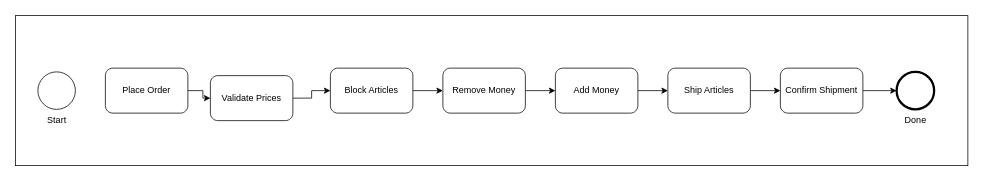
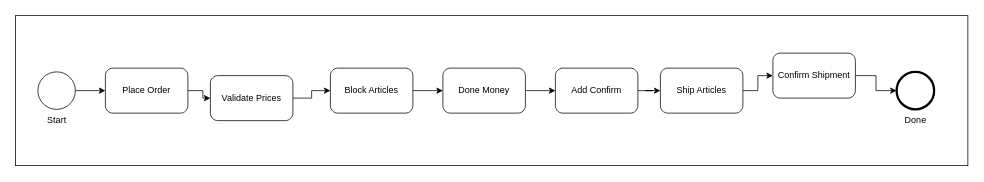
edge "Start" -> "Place Order": added
node "Remove Money": label "Remove Money" -> "Done Money"
node "Add Money": label "Add Money" -> "Add Confirm"
node "Ship Articles": moved (709, 90) -> (702, 90)
node "Confirm Shipment": moved (822, 90) -> (814, 75)
